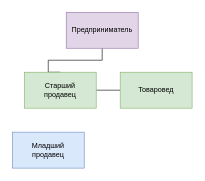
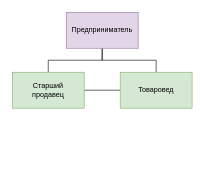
edge "Предприниматель" -- "Товаровед": added
node "Старший продавец": moved (60, 90) -> (48, 90)
node "Младший продавец": removed
